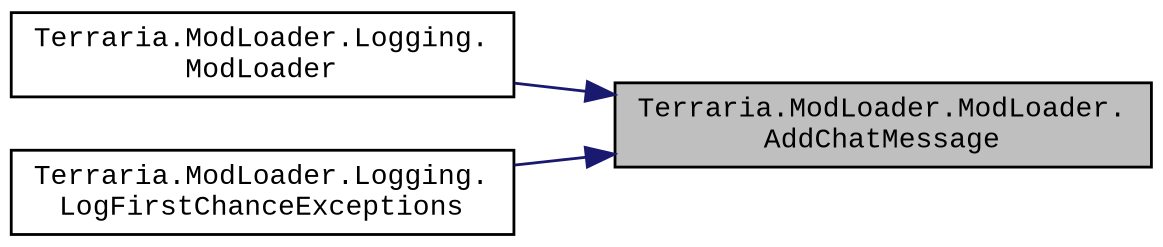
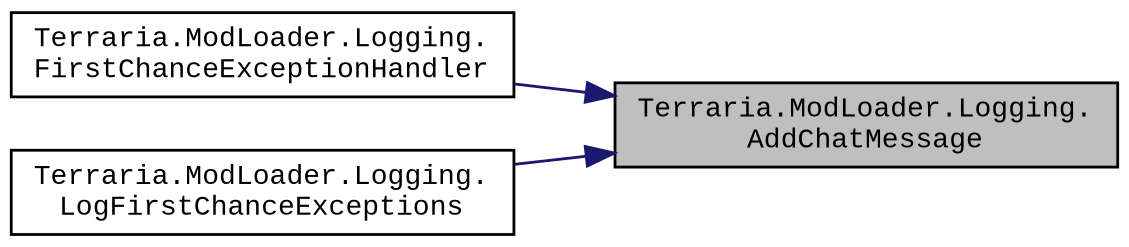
node "Terraria.ModLoader.Logging. ModLoader": label "Terraria.ModLoader.Logging. ModLoader" -> "Terraria.ModLoader.Logging. FirstChanceExceptionHandler"
node "Terraria.ModLoader.ModLoader. AddChatMessage": label "Terraria.ModLoader.ModLoader. AddChatMessage" -> "Terraria.ModLoader.Logging. AddChatMessage"
